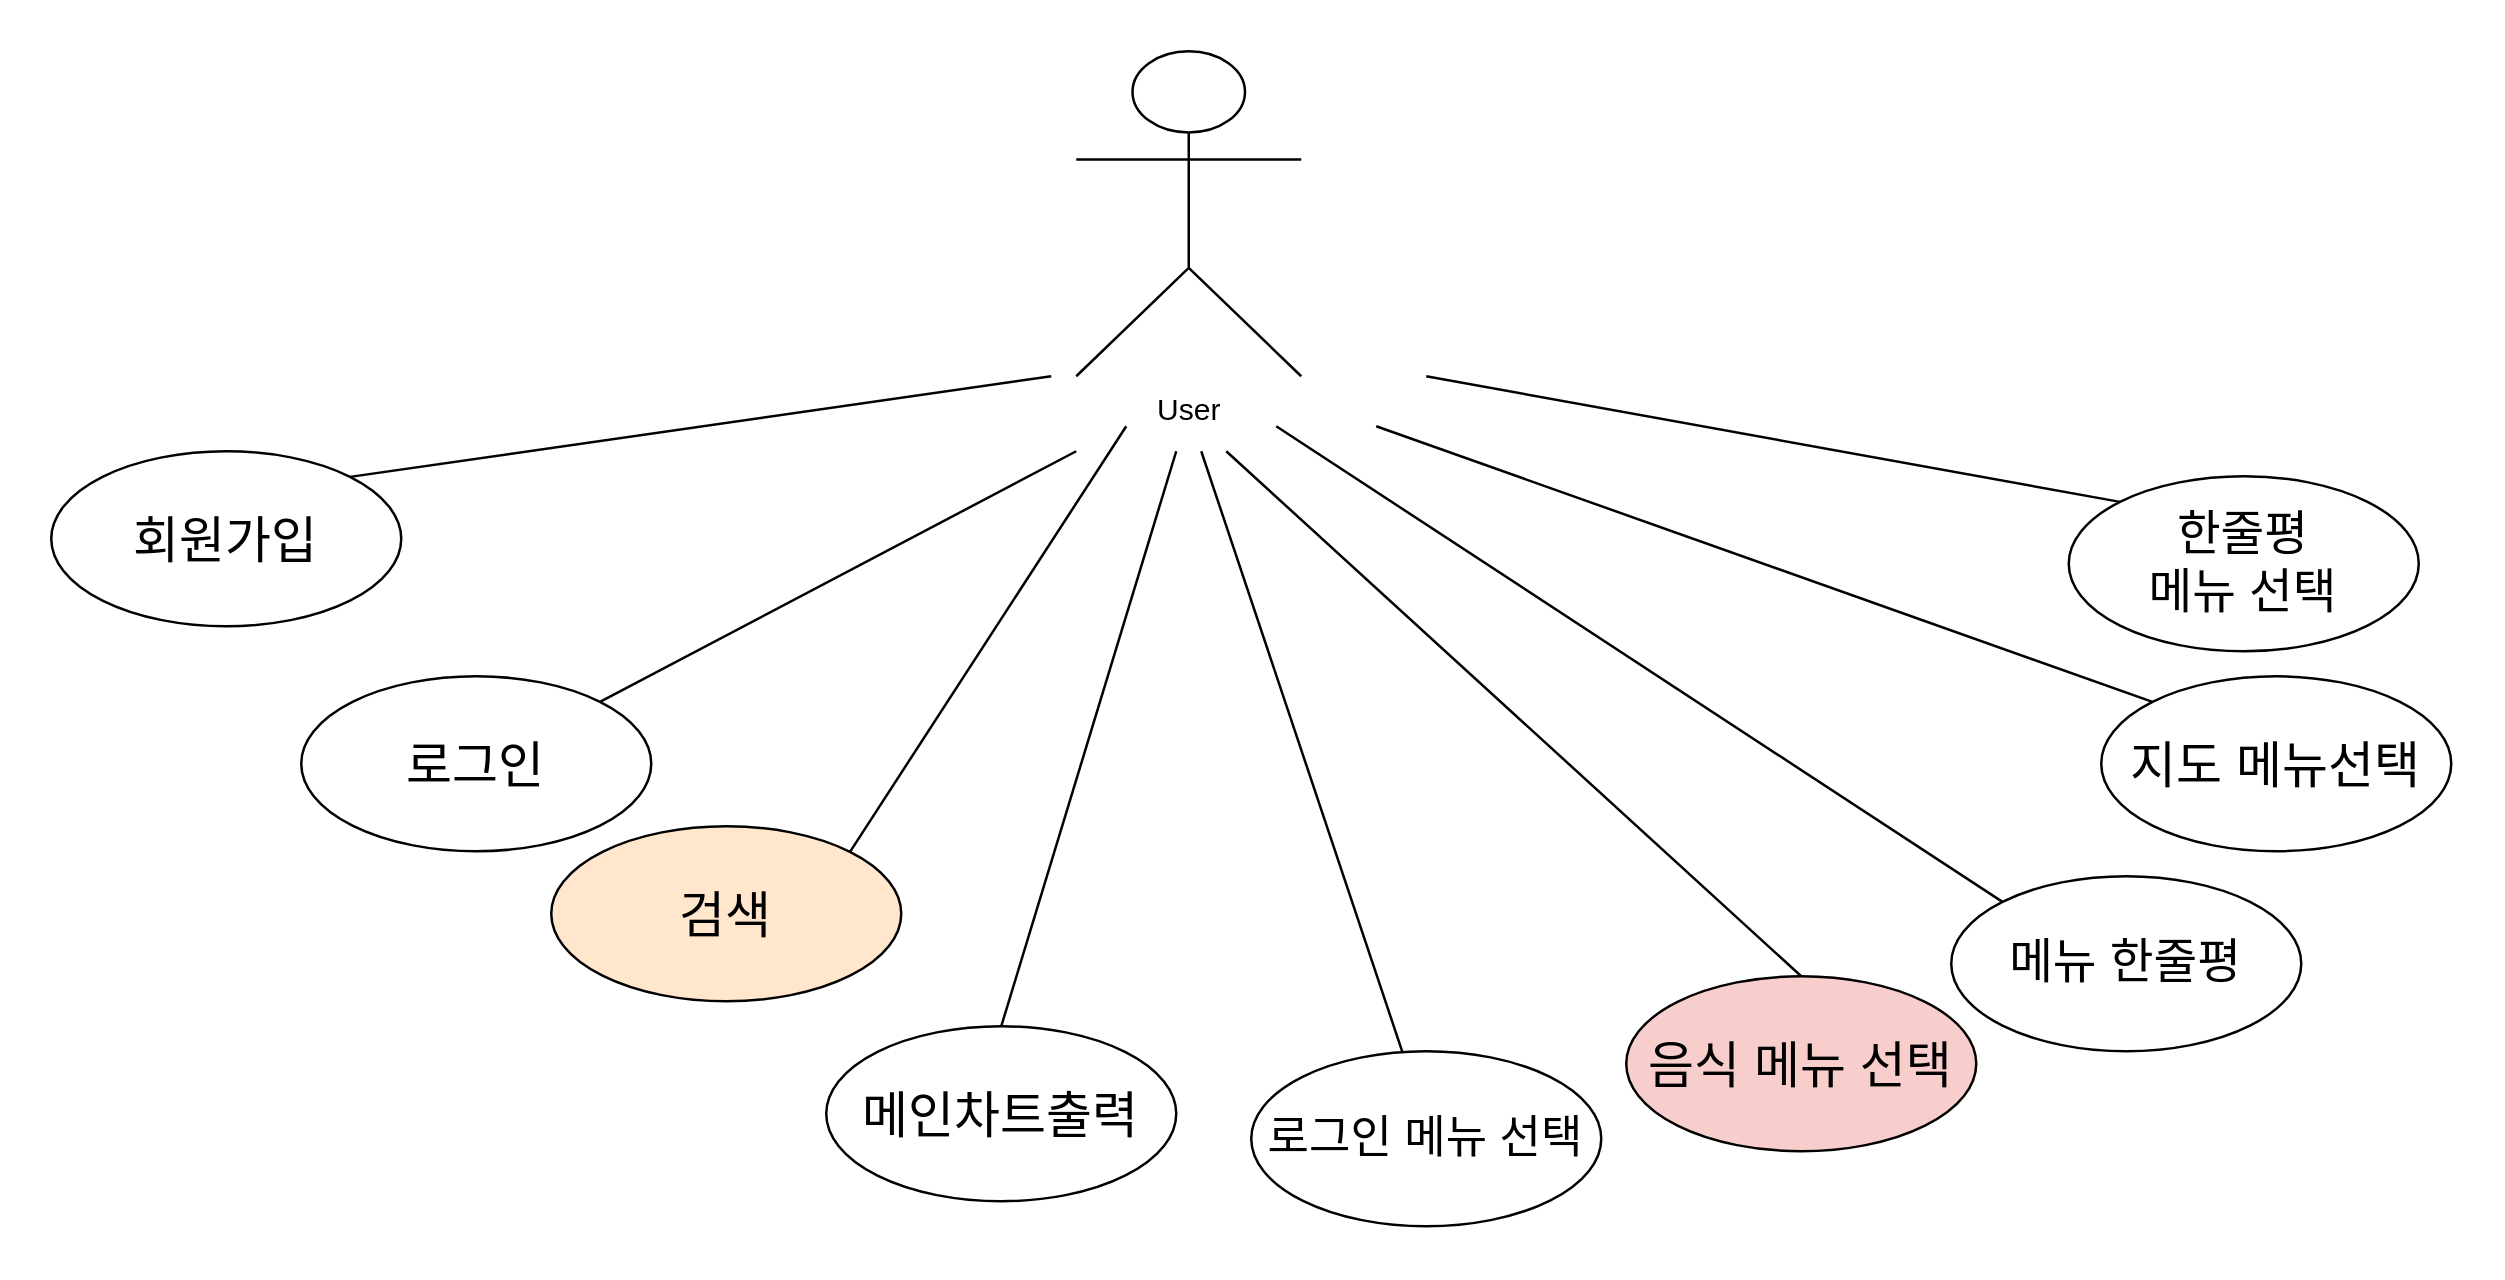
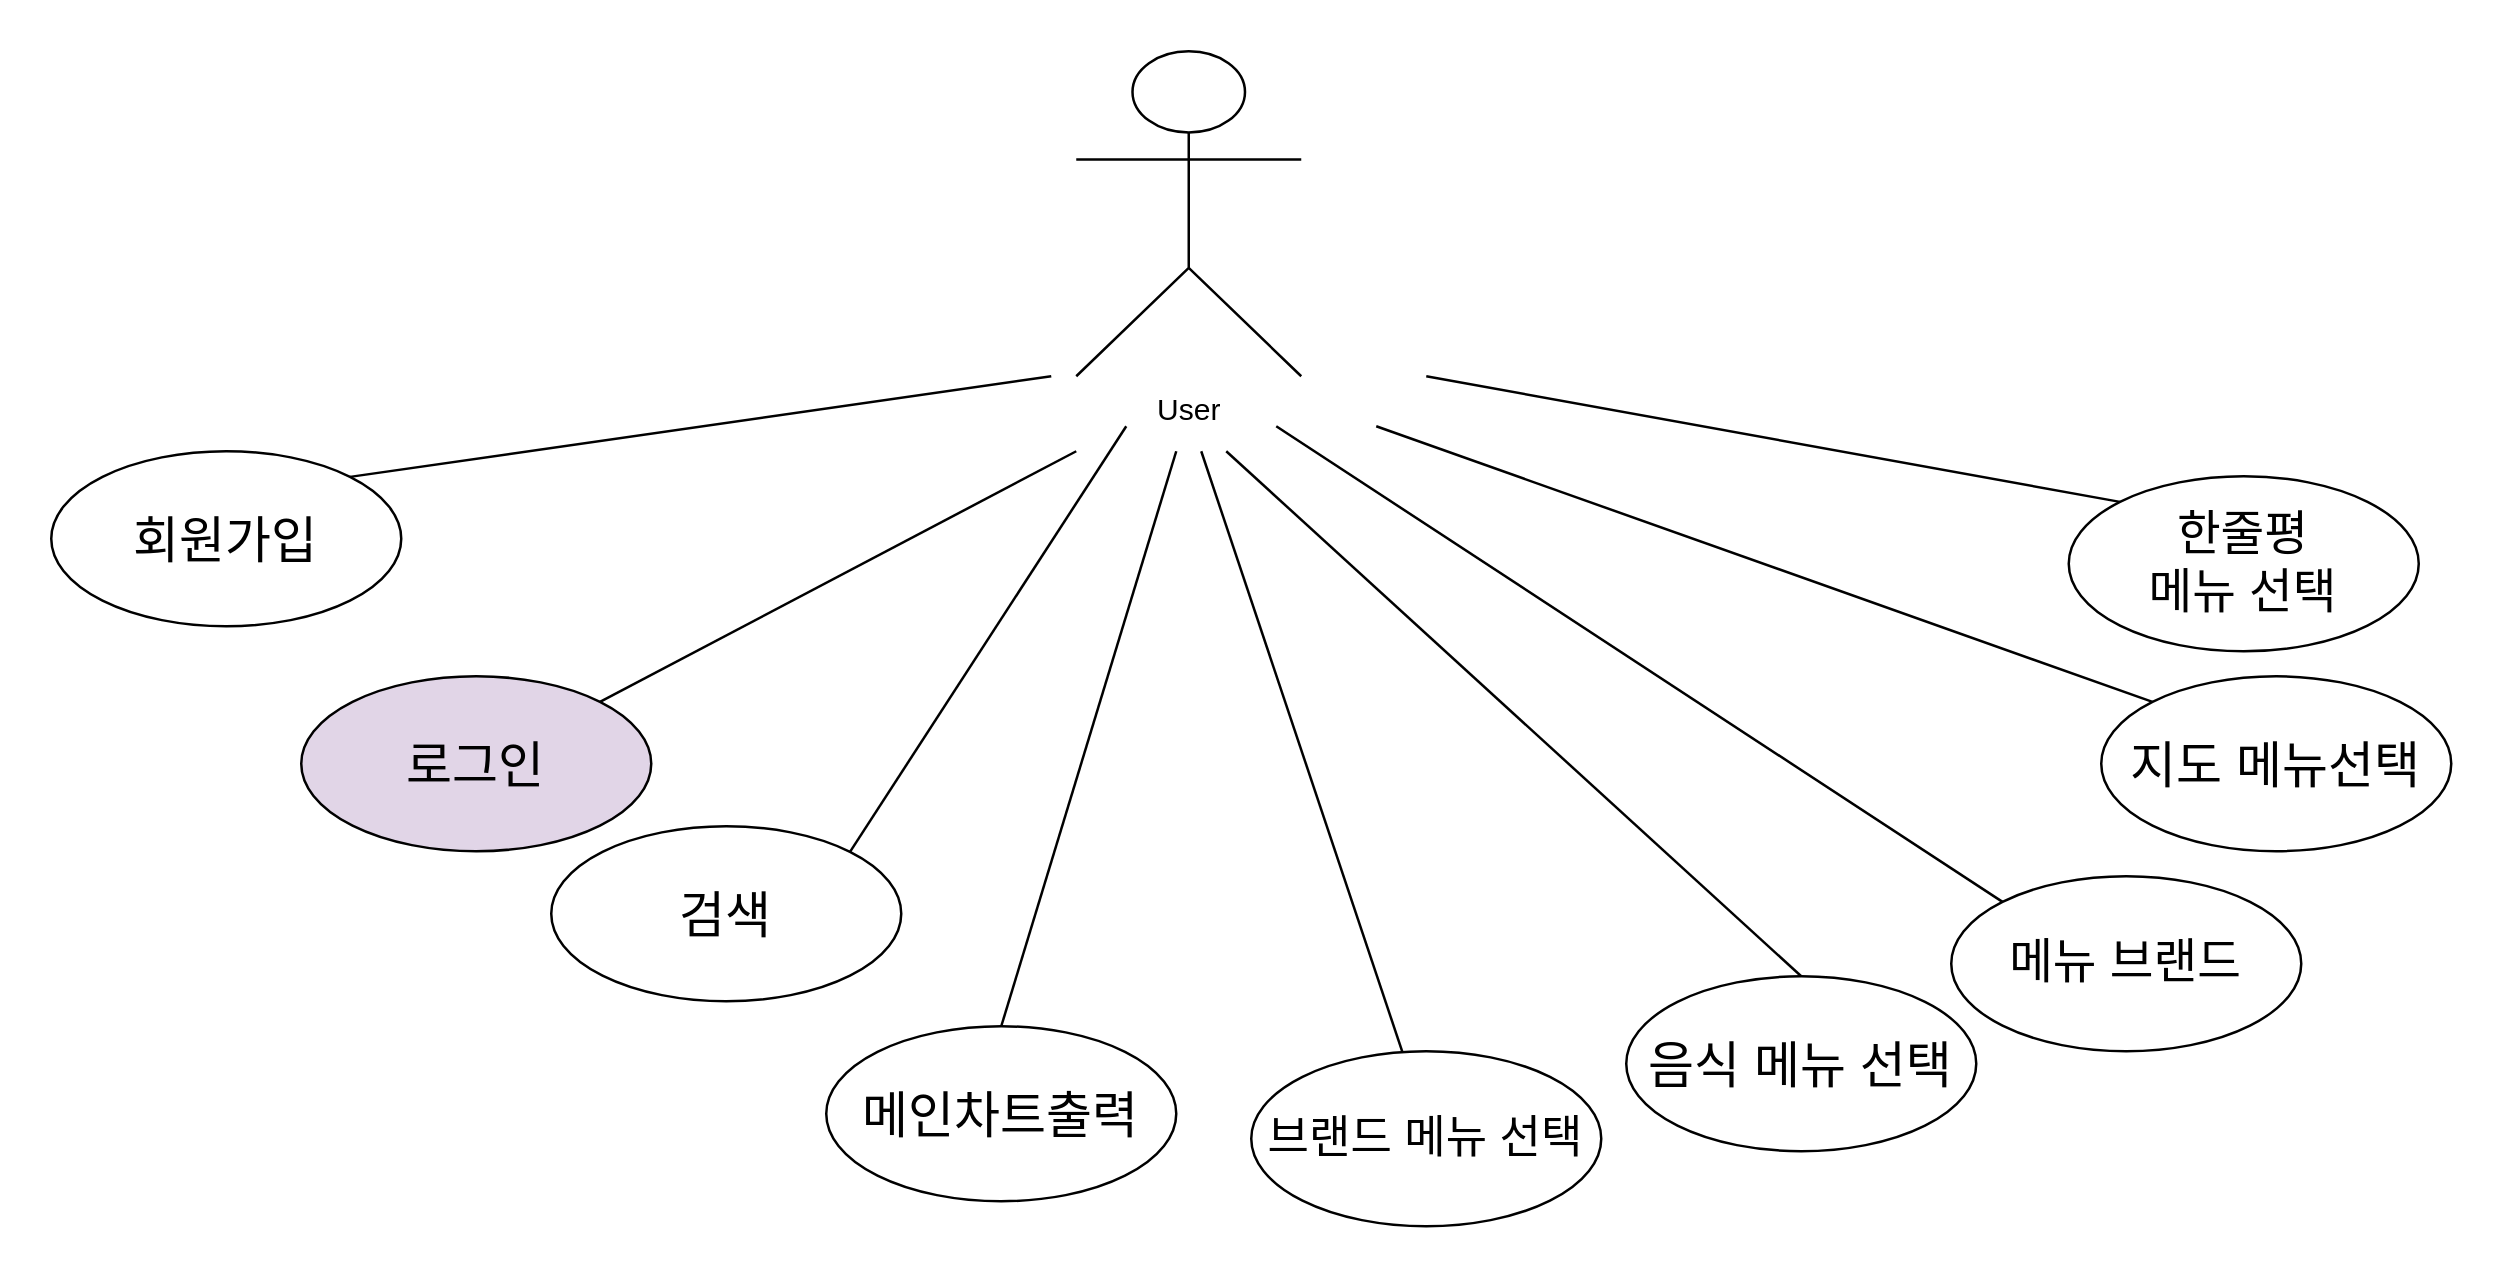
node "로그인": fillcolor #ffffff -> #e1d5e7
node "검색": fillcolor #ffe6cc -> #ffffff
node "메뉴 한줄평": label "메뉴 한줄평" -> "메뉴 브랜드"
node "음식 메뉴 선택": fillcolor #f8cecc -> #ffffff
node "로그인 메뉴 선택": label "로그인 메뉴 선택" -> "브랜드 메뉴 선택"
